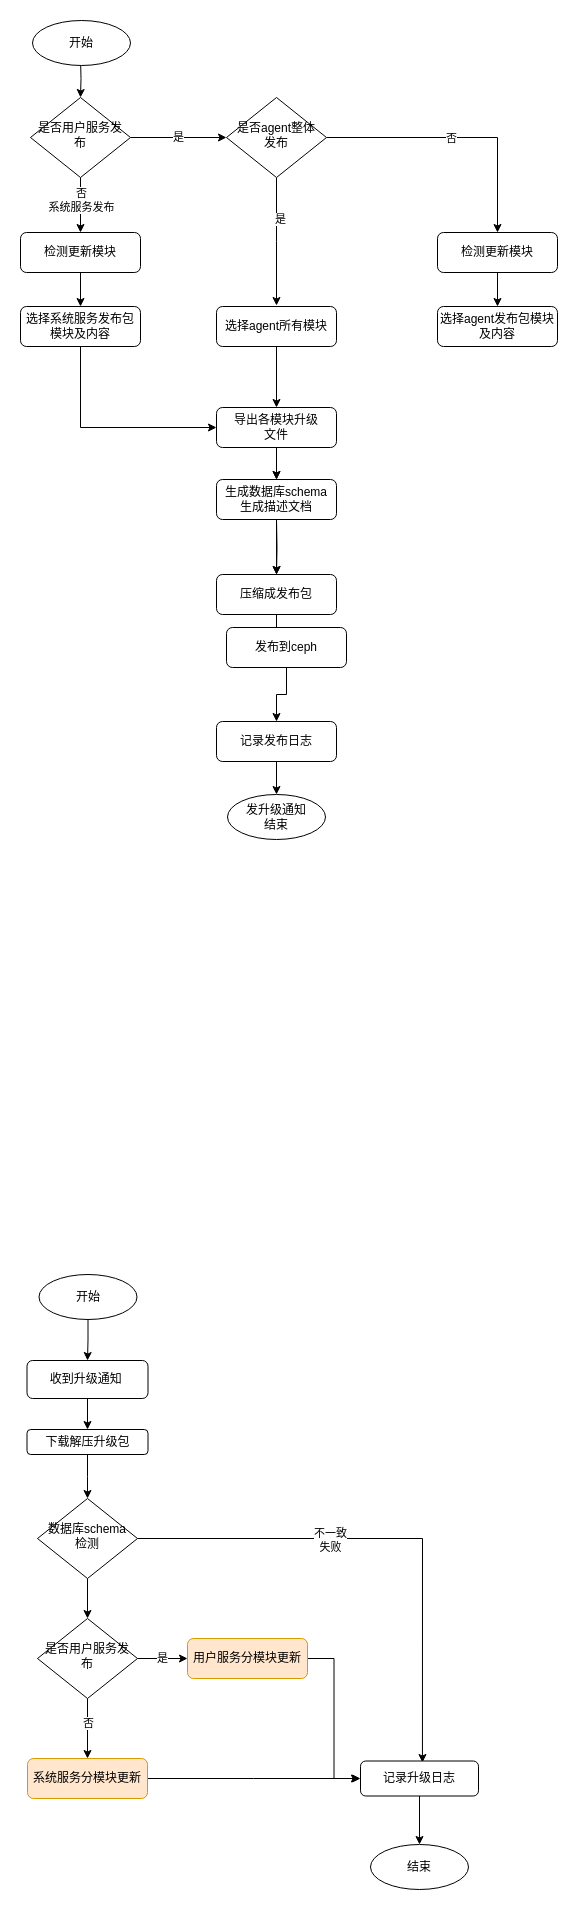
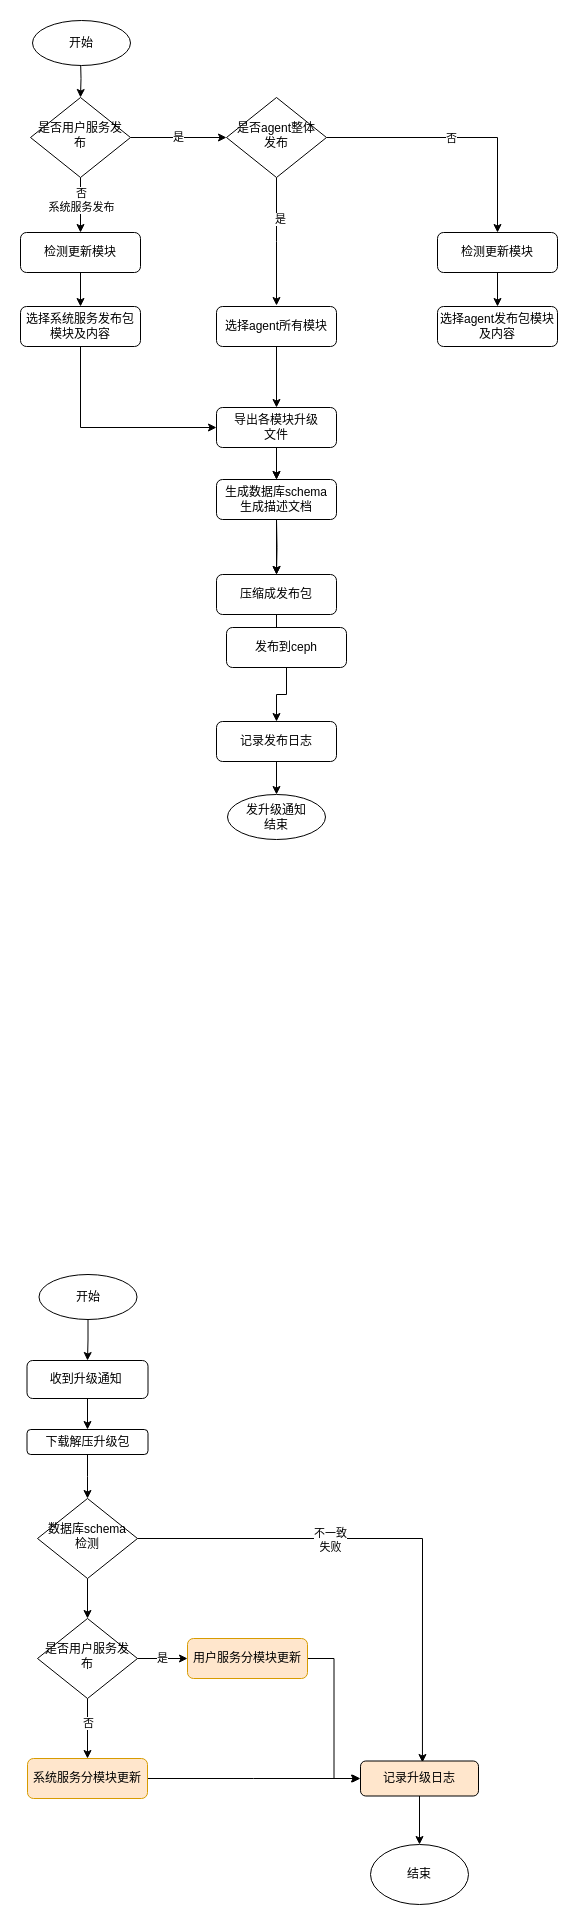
node "记录升级日志": fillcolor #ffffff -> #ffe6cc
node "结束": size 98x45 -> 98x60
